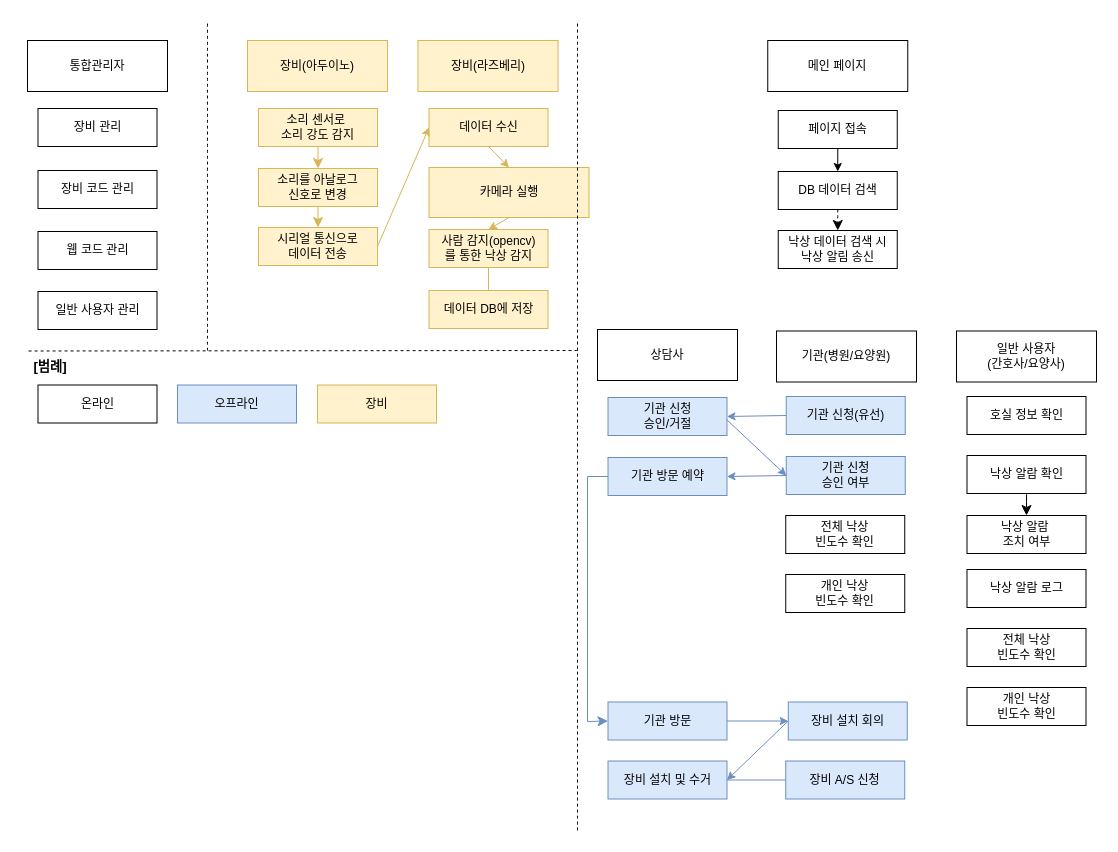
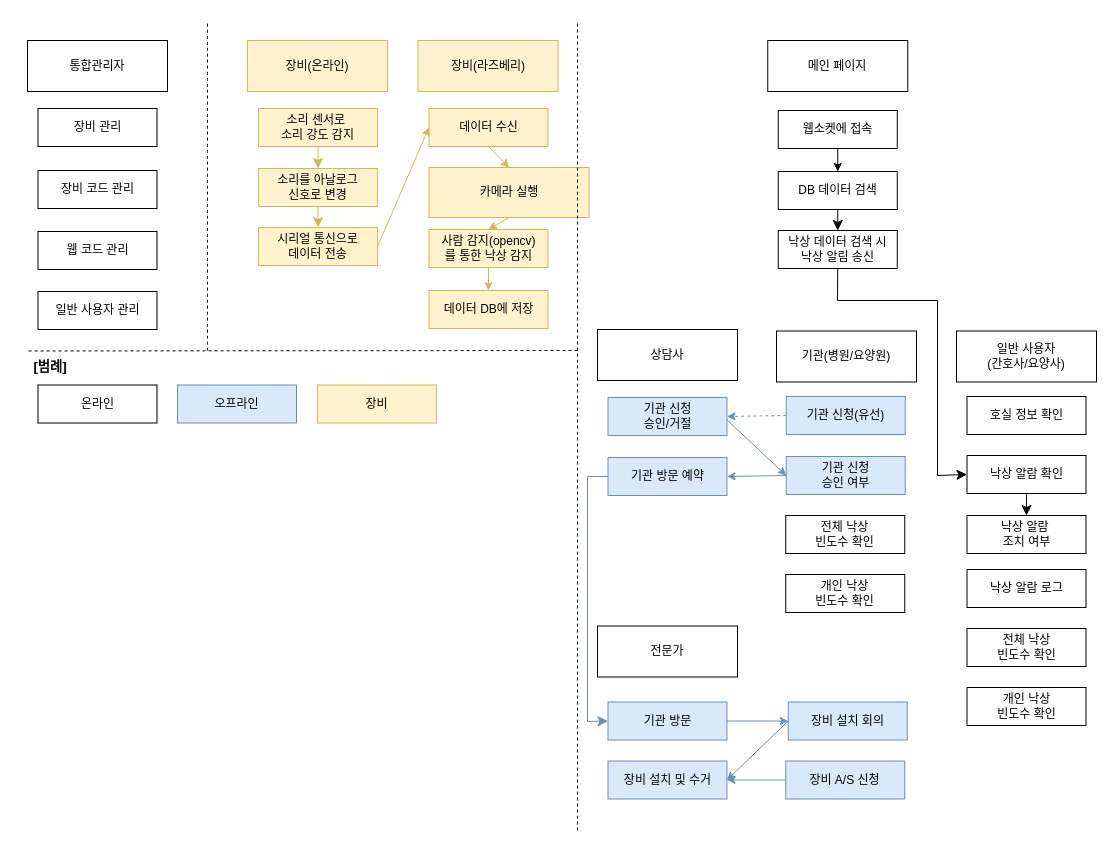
node "장비(아두이노)": label "장비(아두이노)" -> "장비(온라인)"
node "페이지 접속": label "페이지 접속" -> "웹소켓에 접속"
edge "DB 데이터 검색" -> "낙상 데이터 검색 시 낙상 알림 송신": style dashed -> solid
edge "사람 감지(opencv) 를 통한 낙상 감지" -- "데이터 DB에 저장": arrowhead none -> classic
edge "낙상 데이터 검색 시 낙상 알림 송신" -> "낙상 알람 확인": added
edge "기관 신청(유선)" -> "기관 신청 승인/거절": style solid -> dashed
node "전문가": added
edge "장비 설치 및 수거" -- "장비 A/S 신청": arrowhead none -> classic
